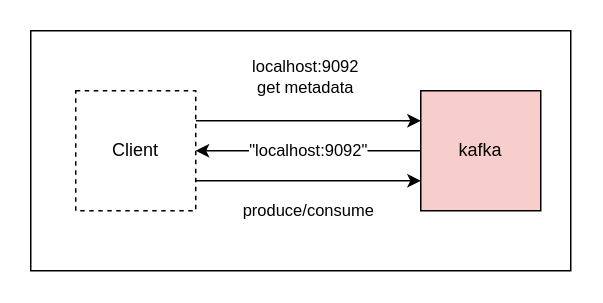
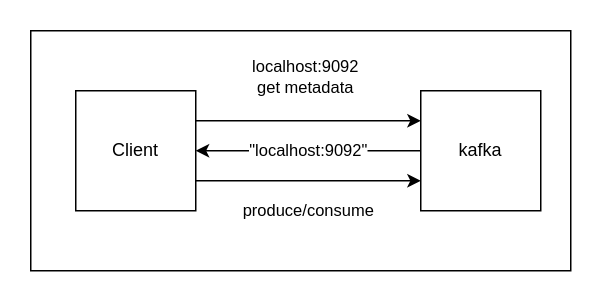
node "Client": style dashed -> solid
node "kafka": fillcolor #f8cecc -> #ffffff
